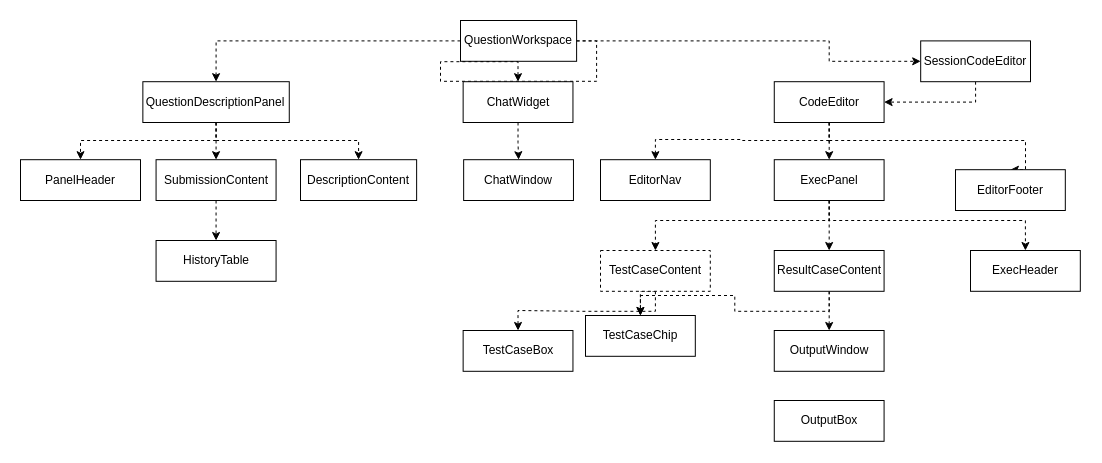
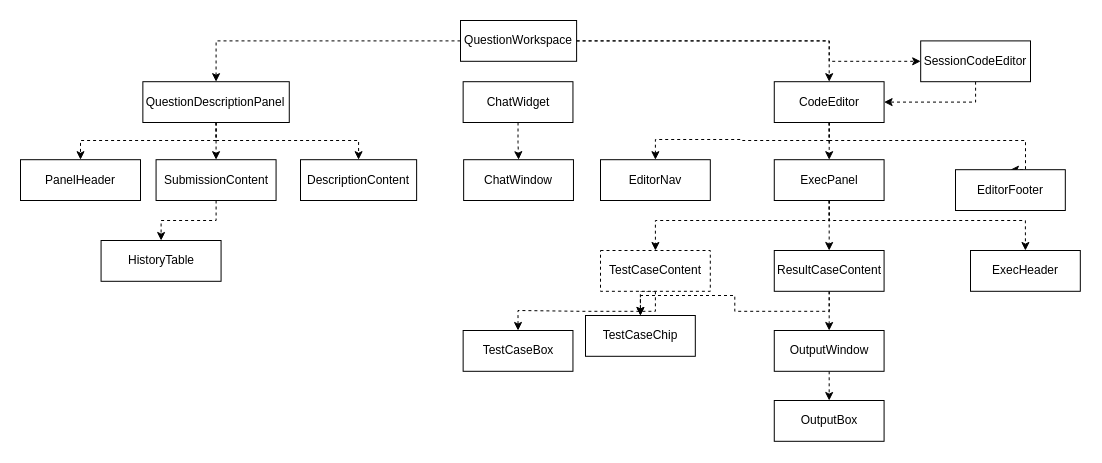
edge "QuestionWorkspace" -> "ChatWidget": now "QuestionWorkspace" -> "CodeEditor"
node "HistoryTable": moved (216, 261) -> (161, 261)
edge "OutputWindow" -> "OutputBox": added
